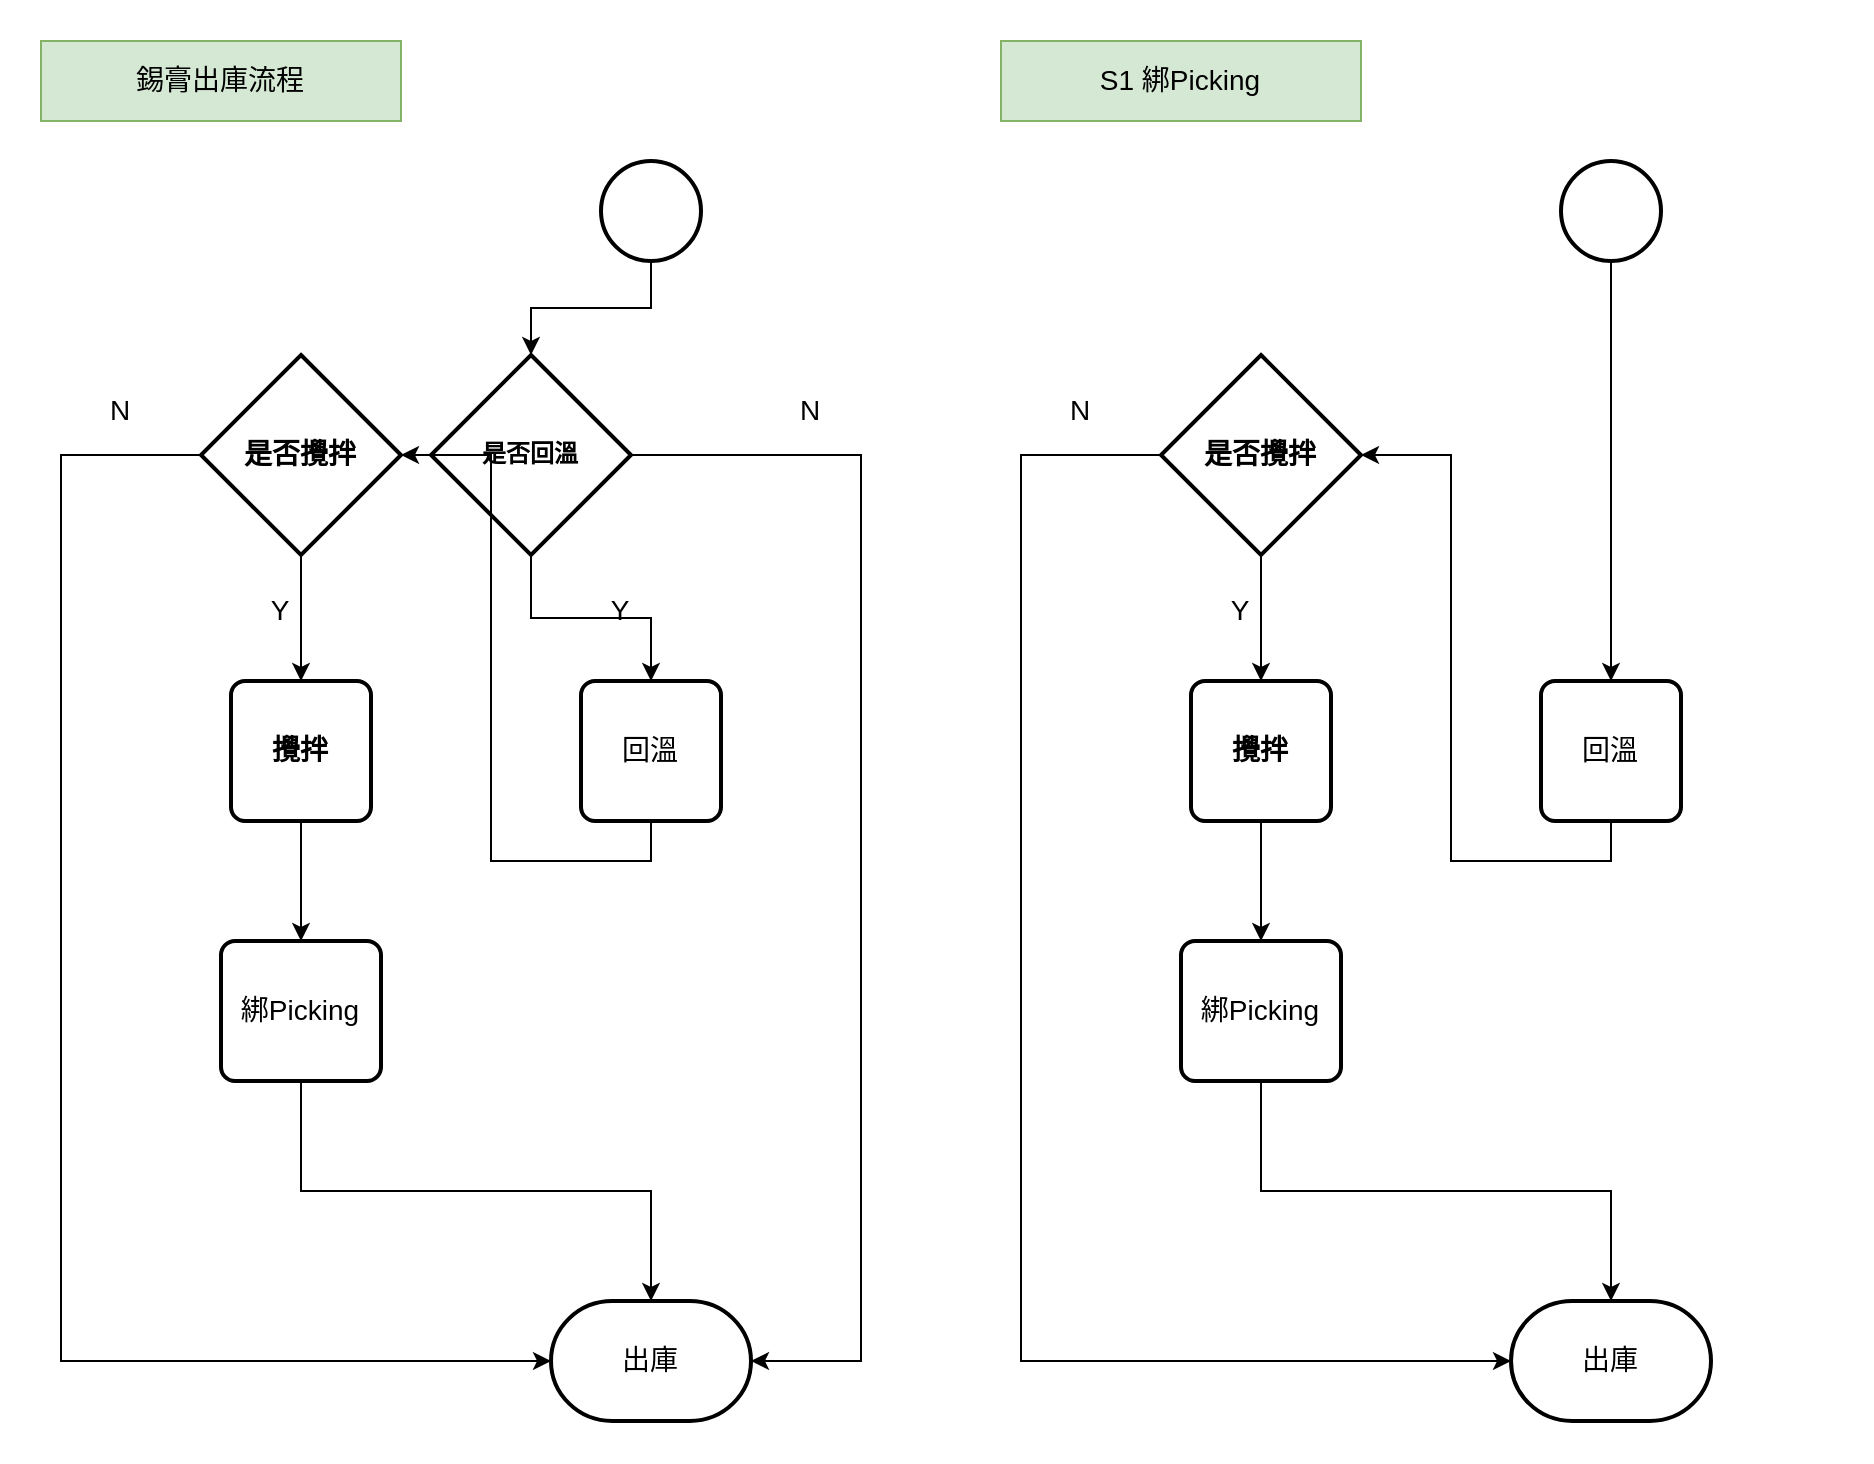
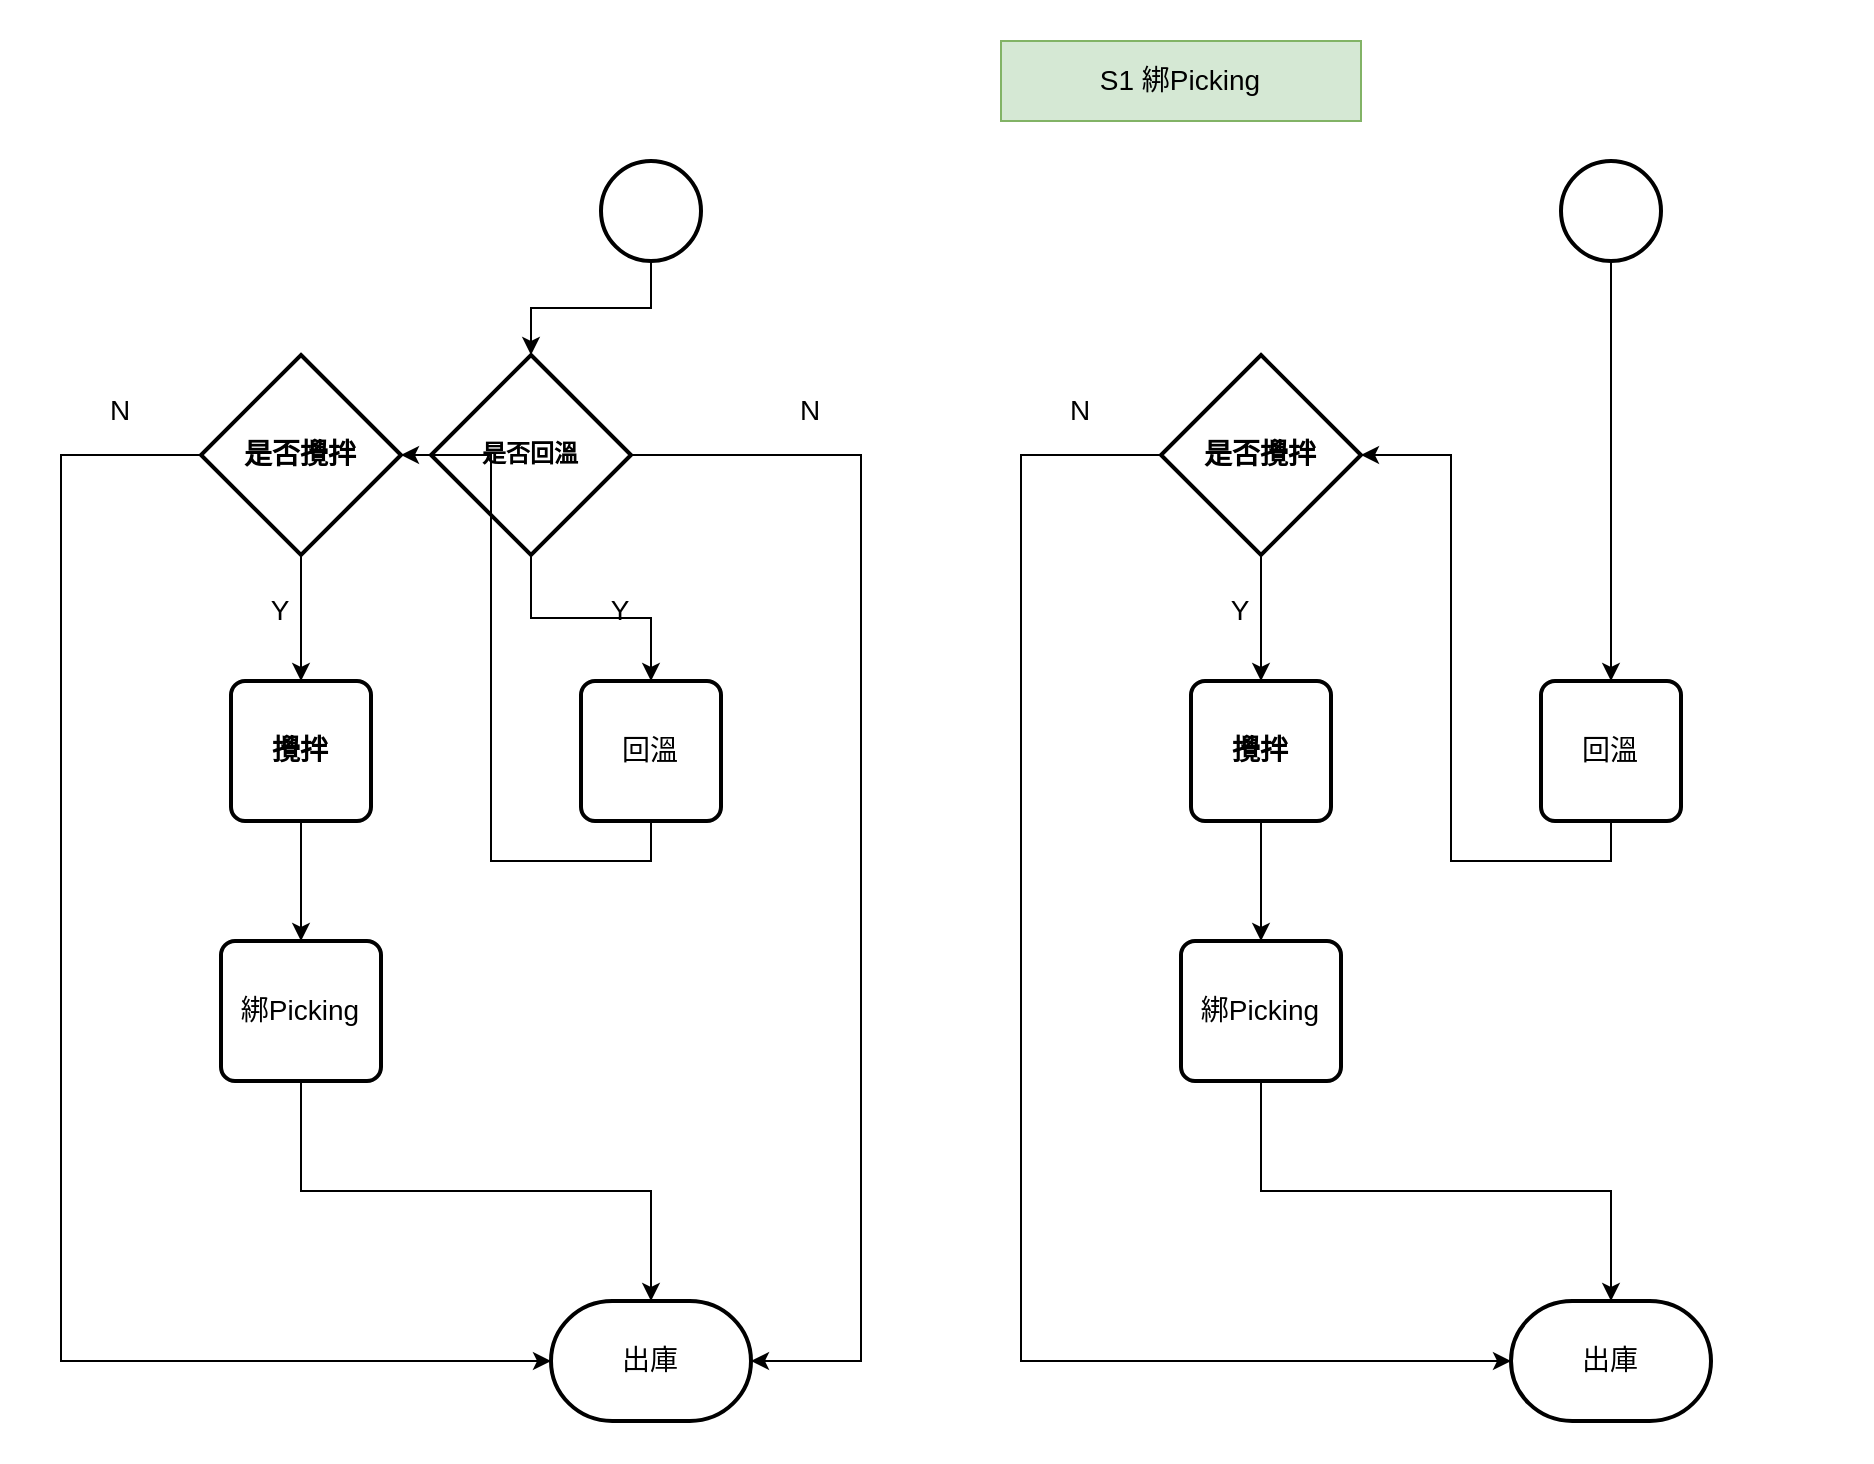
node "錫膏出庫流程": removed
